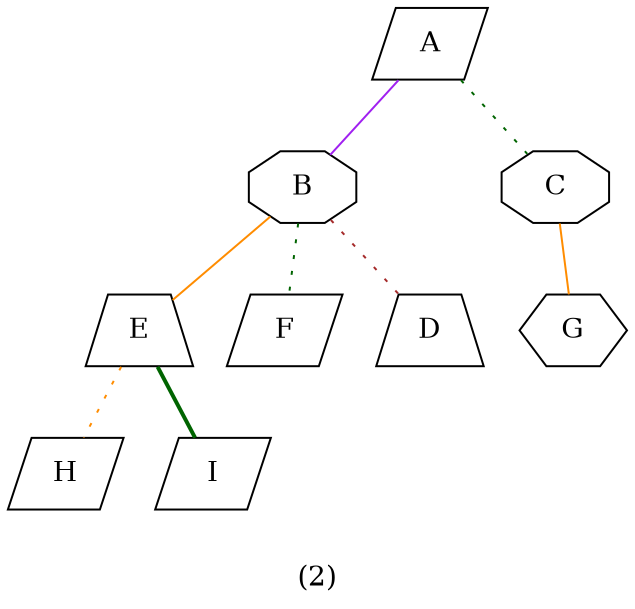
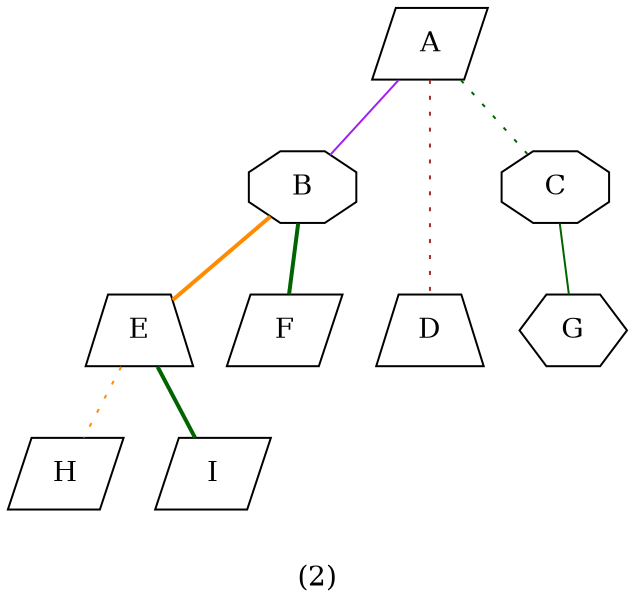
edge "B" -- "D": now "A" -- "D"
edge "B" -- "E": style solid -> bold
edge "B" -- "F": style dotted -> bold
edge "C" -- "G": color darkorange -> darkgreen
